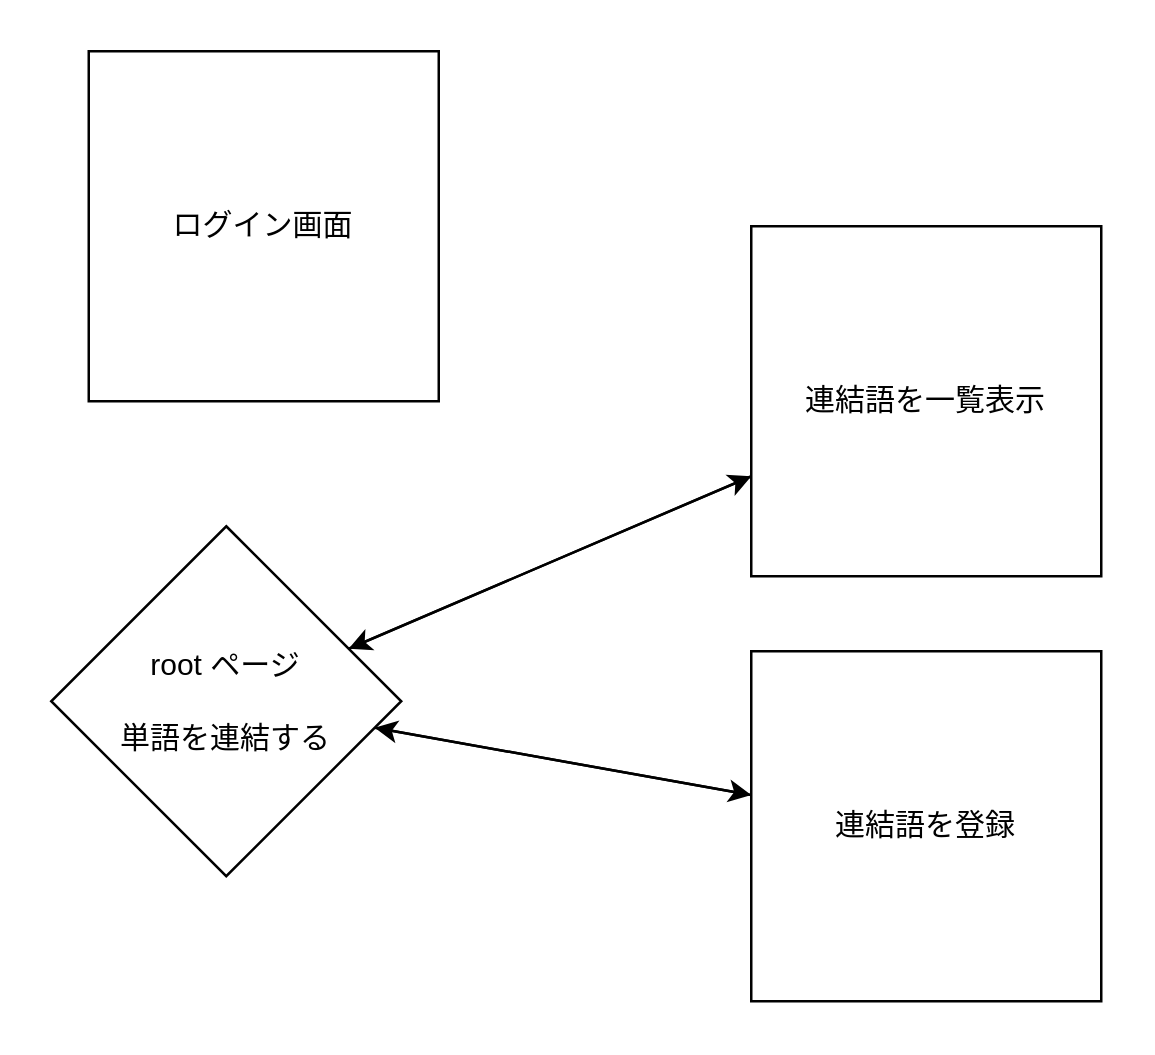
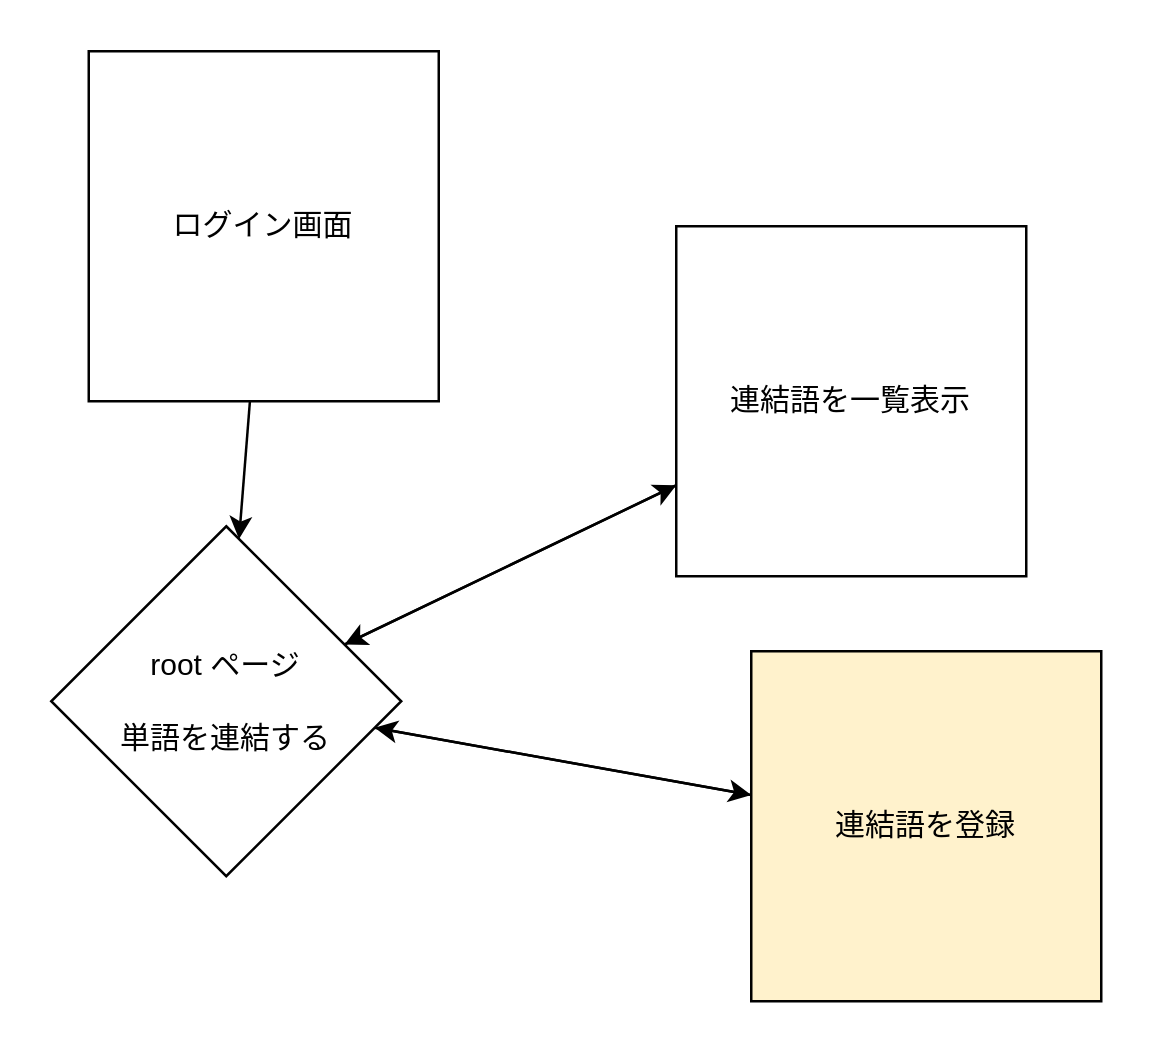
node "連結語を一覧表示": moved (926, 401) -> (851, 401)
edge "ログイン画面" -> "root ページ 単語を連結する": added
node "連結語を登録": fillcolor #ffffff -> #fff2cc
